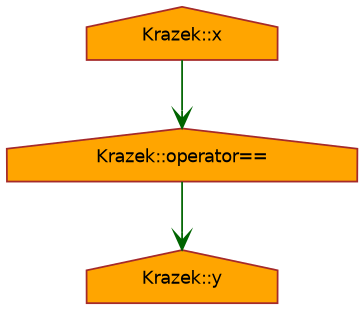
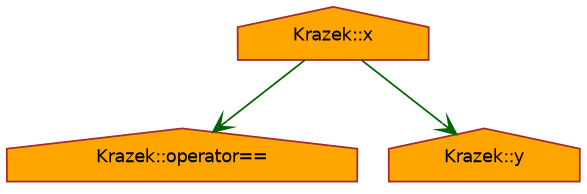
edge "Krazek::operator==" -> "Krazek::y": now "Krazek::x" -> "Krazek::y"
